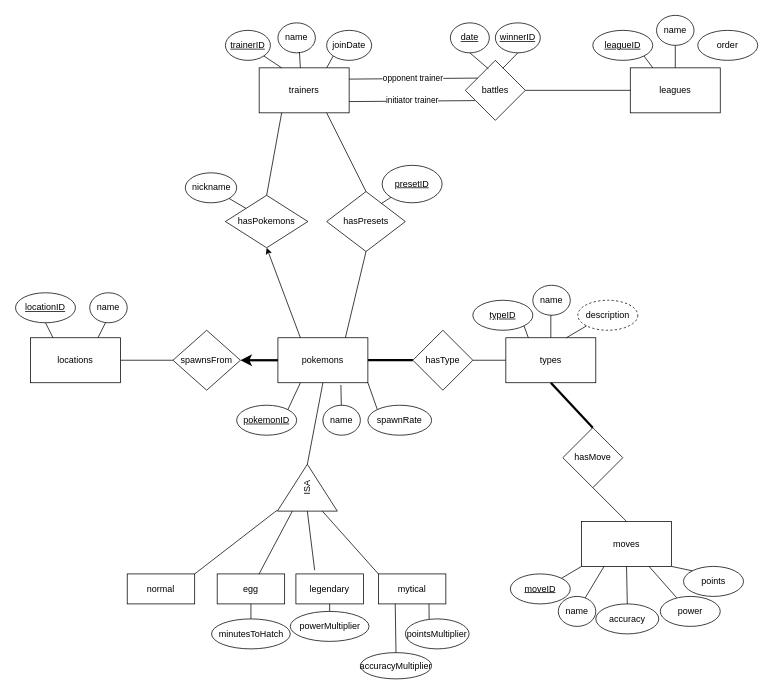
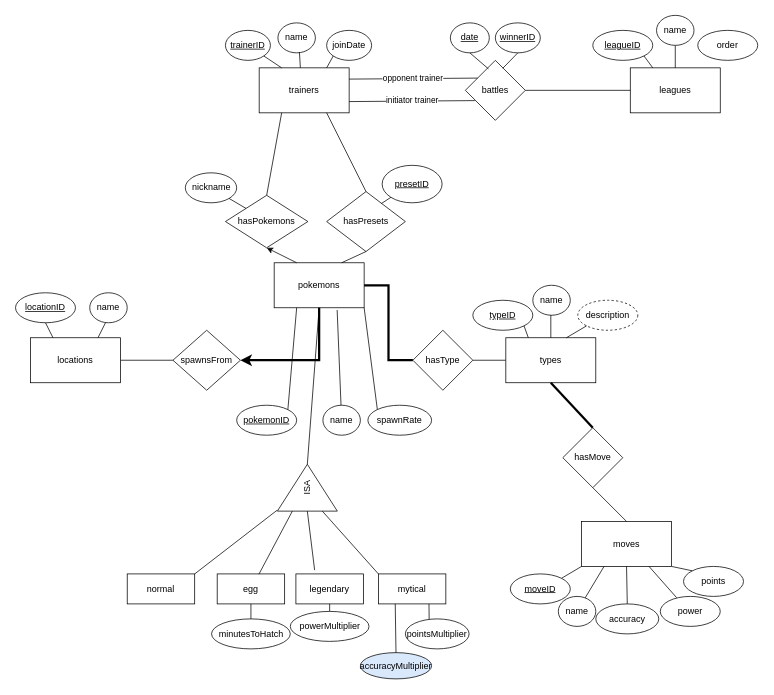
node "pokemons": moved (323, 360) -> (319, 285)
node "accuracyMultiplier": fillcolor #ffffff -> #dae8fc
